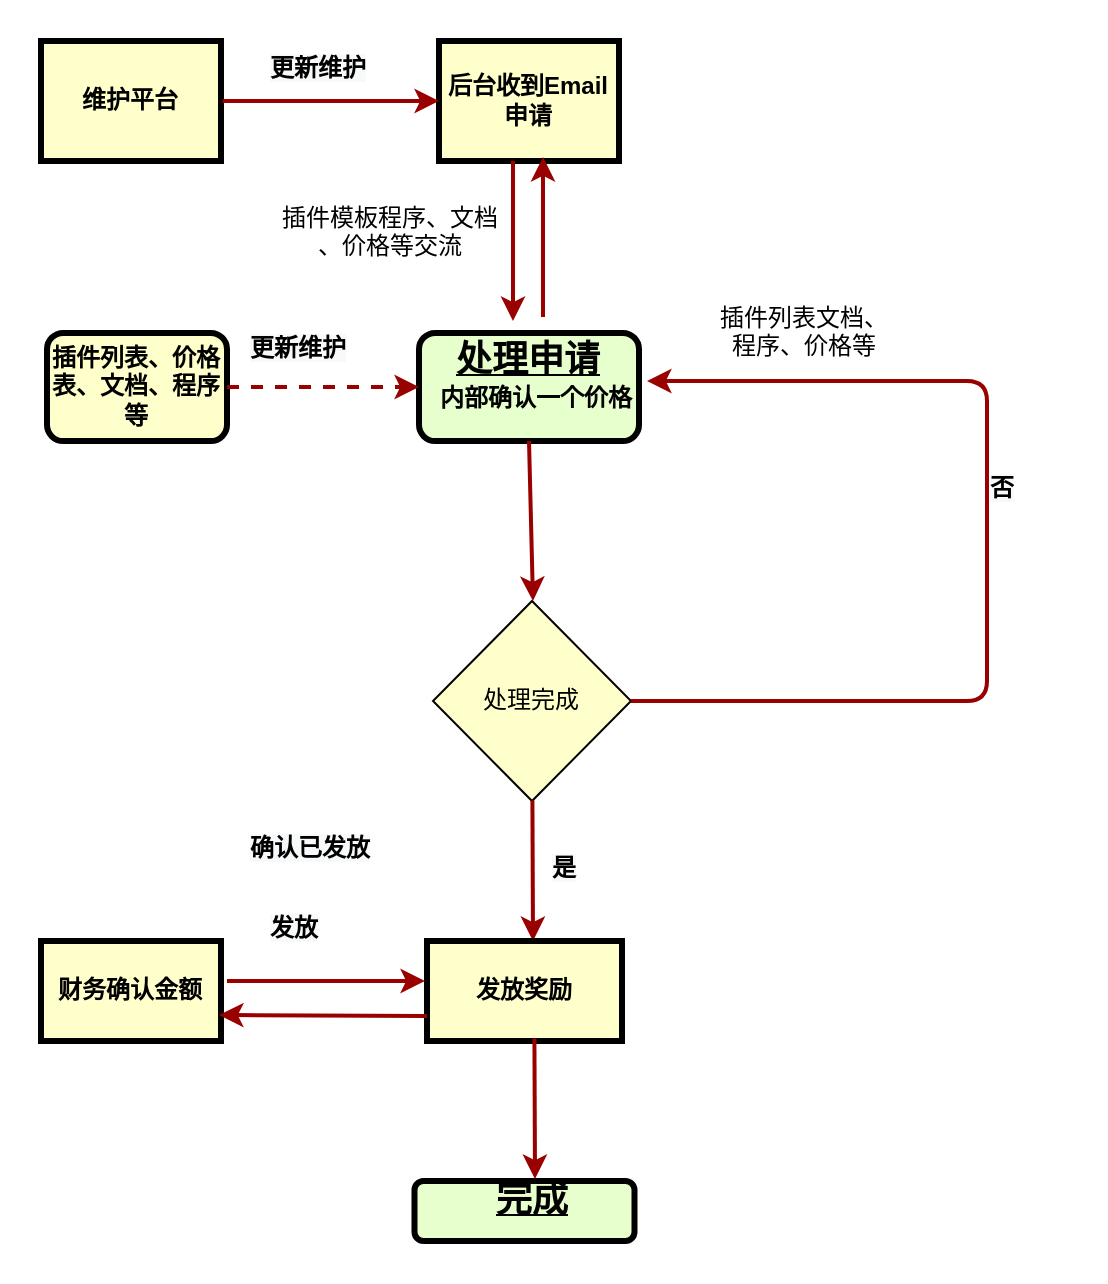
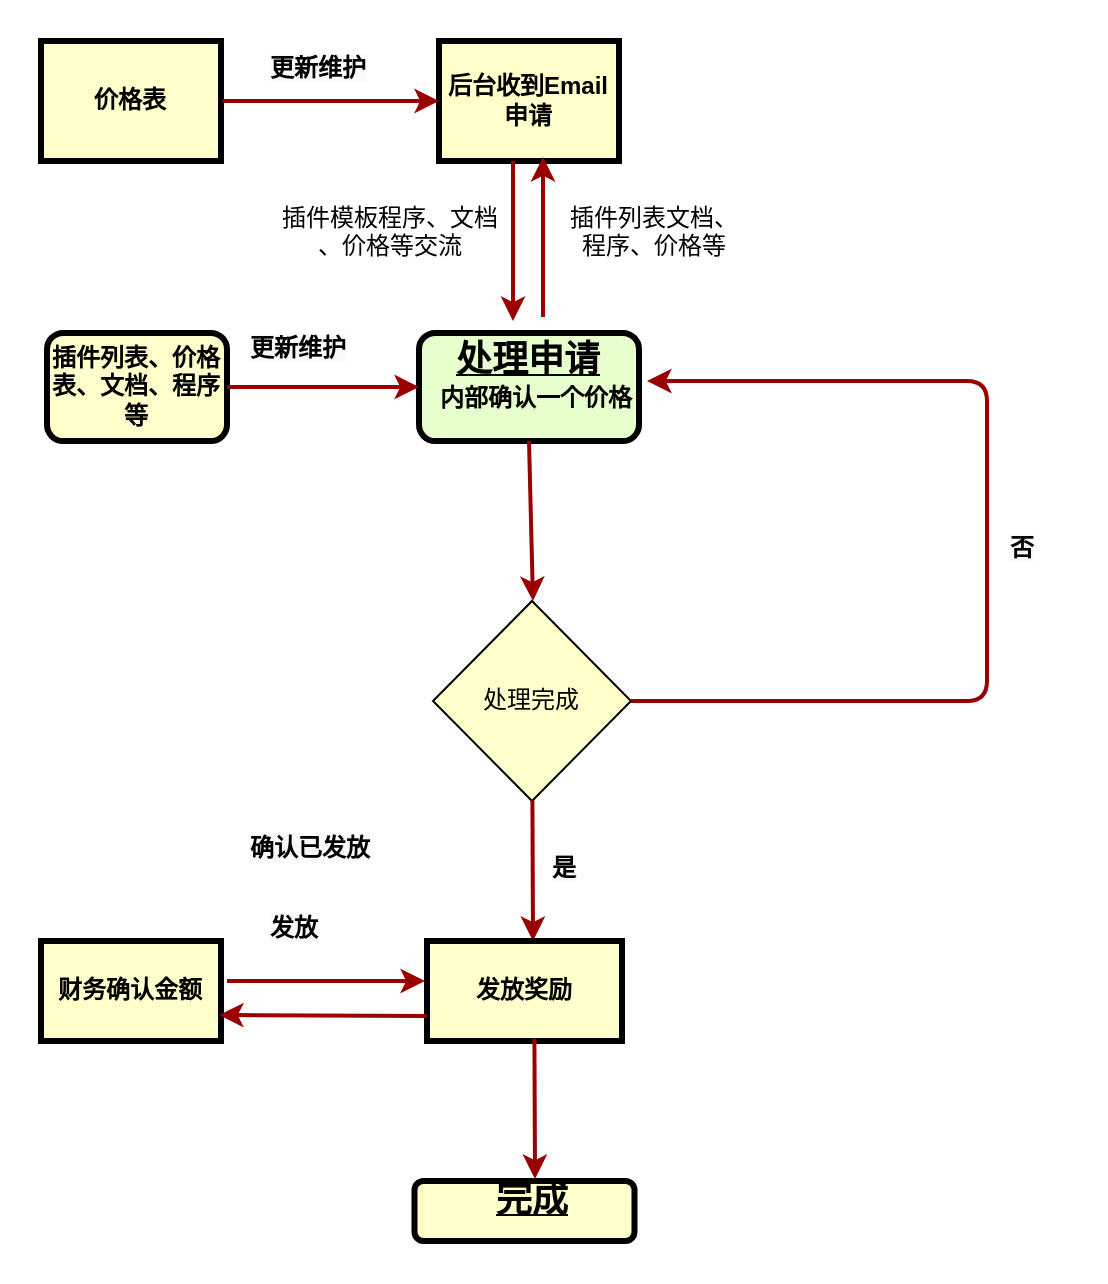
node "维护平台": label "维护平台" -> "价格表"
node "插件列表文档、 程序、价格等": moved (805, 341) -> (655, 241)
edge "插件列表、价格表、文档、程序等" -> "处理申请 内部确认一个价格": style dashed -> solid
node "否": moved (1016, 491) -> (1036, 551)
node "完成": fillcolor #e6ffcc -> #ffffcc
